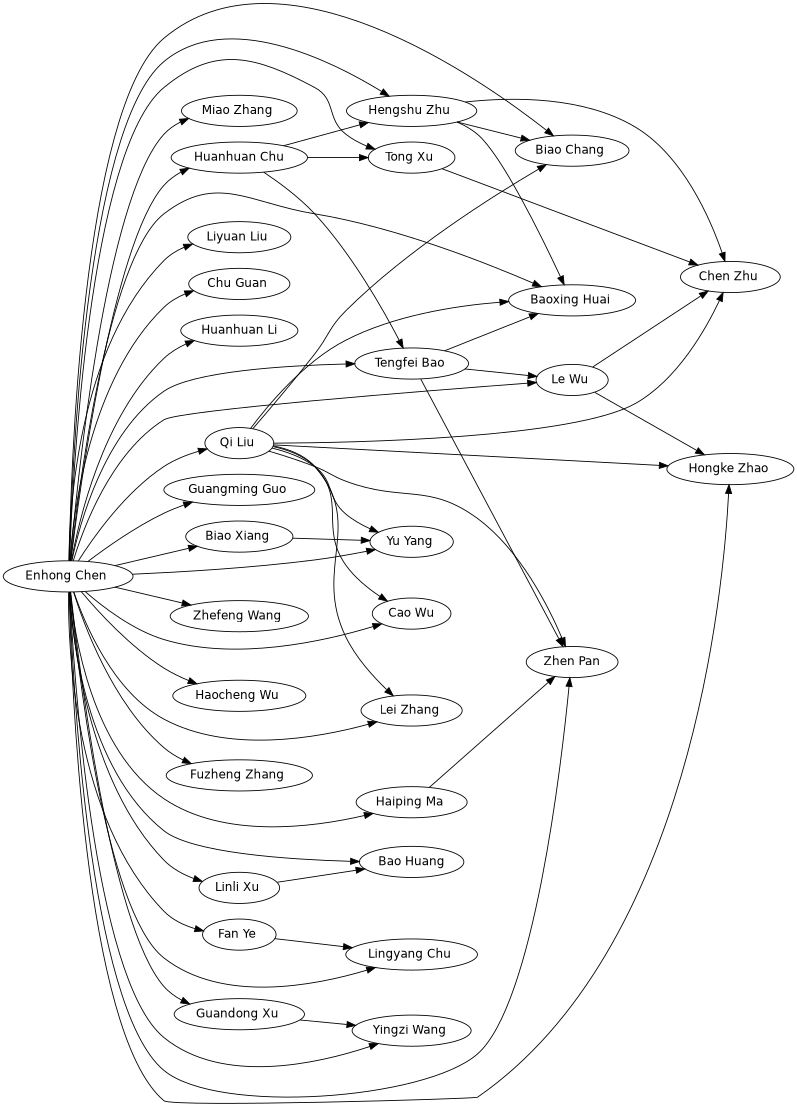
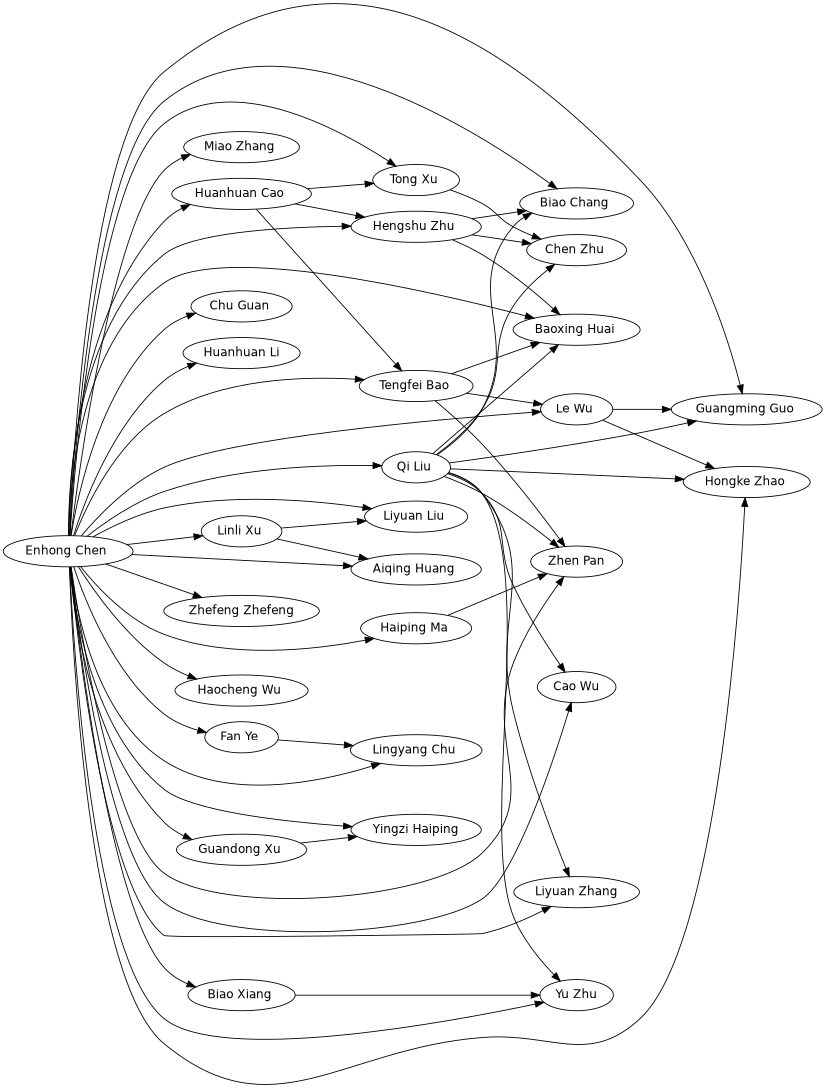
node "Huanhuan Chu": label "Huanhuan Chu" -> "Huanhuan Cao"
edge "Le Wu" -> "Chen Zhu": now "Le Wu" -> "Guangming Guo"
edge "Qi Liu" -> "Guangming Guo": added
edge "Linli Xu" -> "Liyuan Liu": added
node "Yu Yang": label "Yu Yang" -> "Yu Zhu"
node "Zhefeng Wang": label "Zhefeng Wang" -> "Zhefeng Zhefeng"
node "Lei Zhang": label "Lei Zhang" -> "Liyuan Zhang"
node "Fuzheng Zhang": removed
node "Bao Huang": label "Bao Huang" -> "Aiqing Huang"
node "Yingzi Wang": label "Yingzi Wang" -> "Yingzi Haiping"
